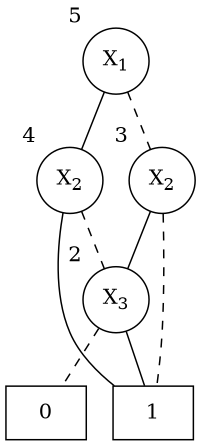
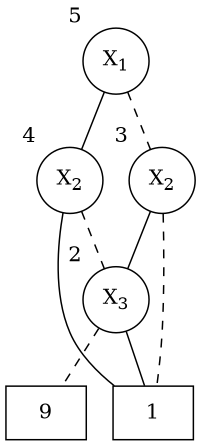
node "0": label "0" -> "9"
